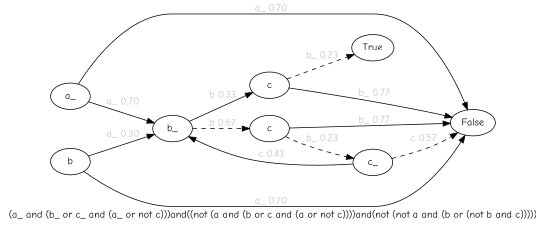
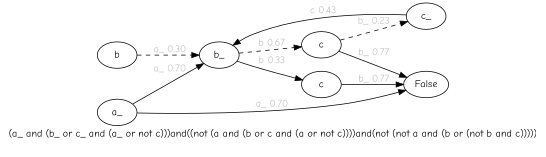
node "True": removed
edge "b" -> "b_": style solid -> dashed
edge "c_" -> "False": removed, label "c 0.57"
edge "b" -> "False": removed, label "a_ 0.70"
